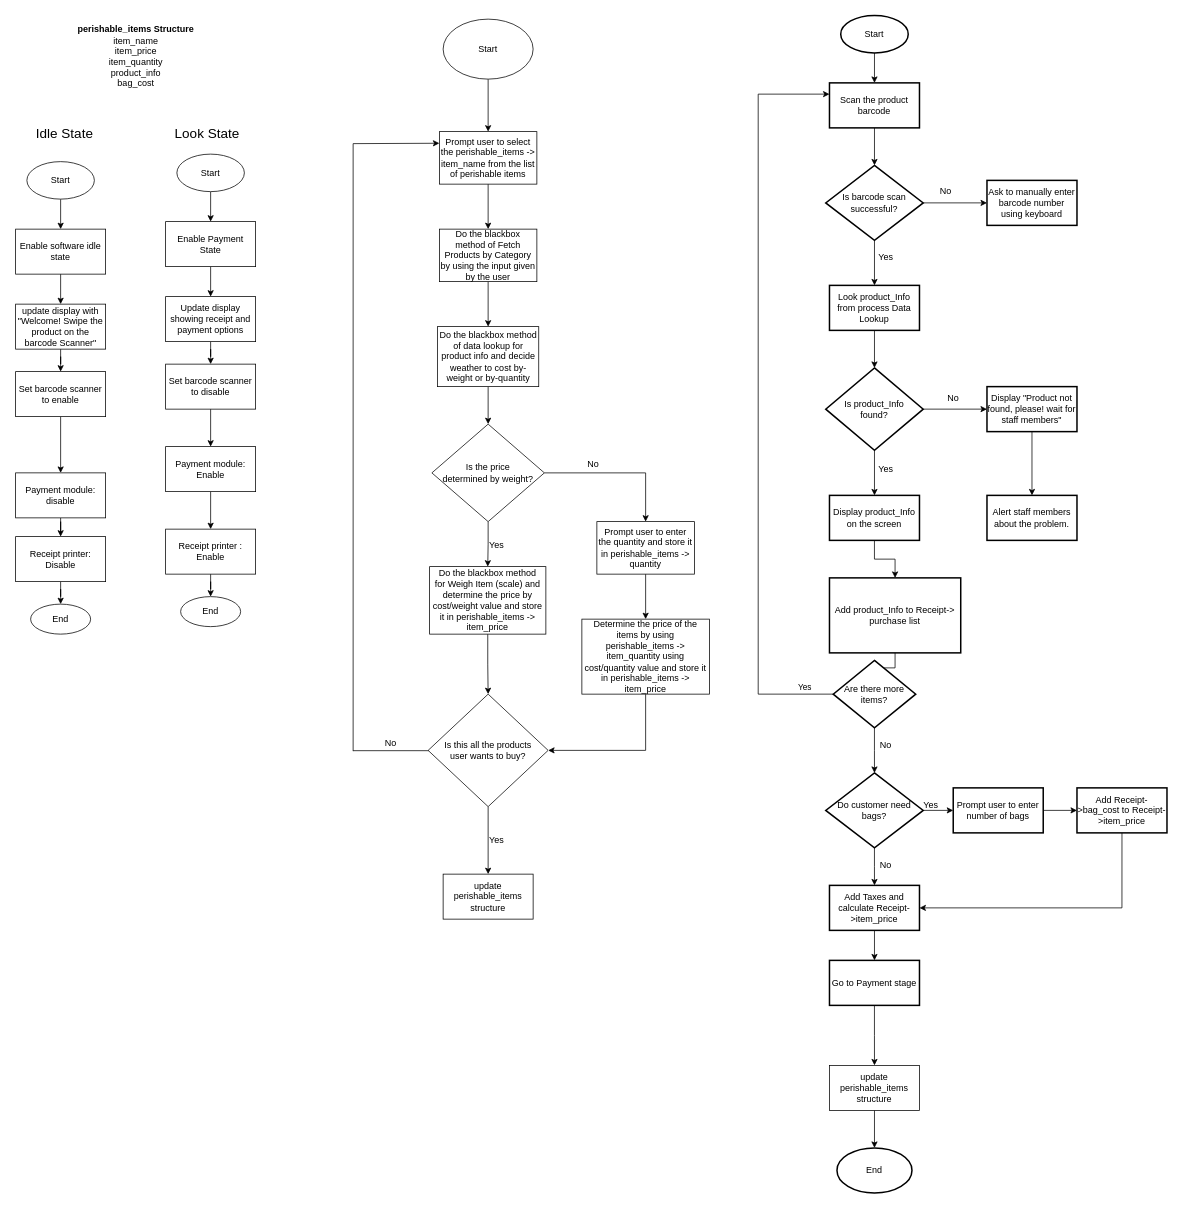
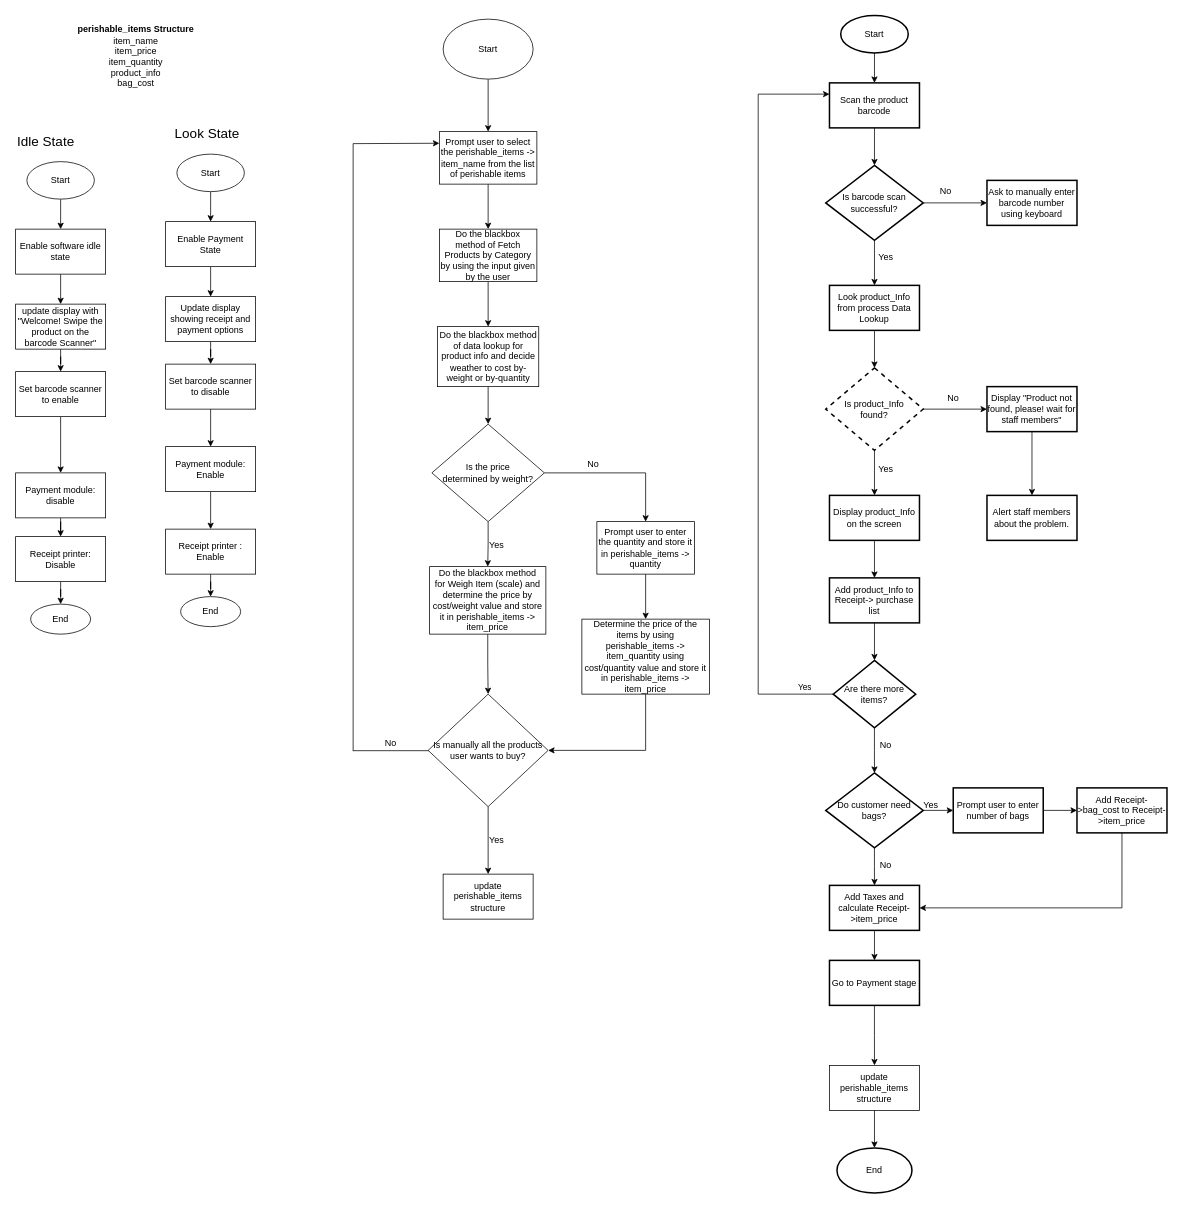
node "Idle State": moved (64, 134) -> (45, 141)
node "Is product_Info found?": style solid -> dashed
node "Add product_Info to Receipt-> purchase list": size 131x75 -> 90x45
node "Is this all the products user wants to buy?": label "Is this all the products user wants to buy?" -> "Is manually all the products user wants to buy?"
